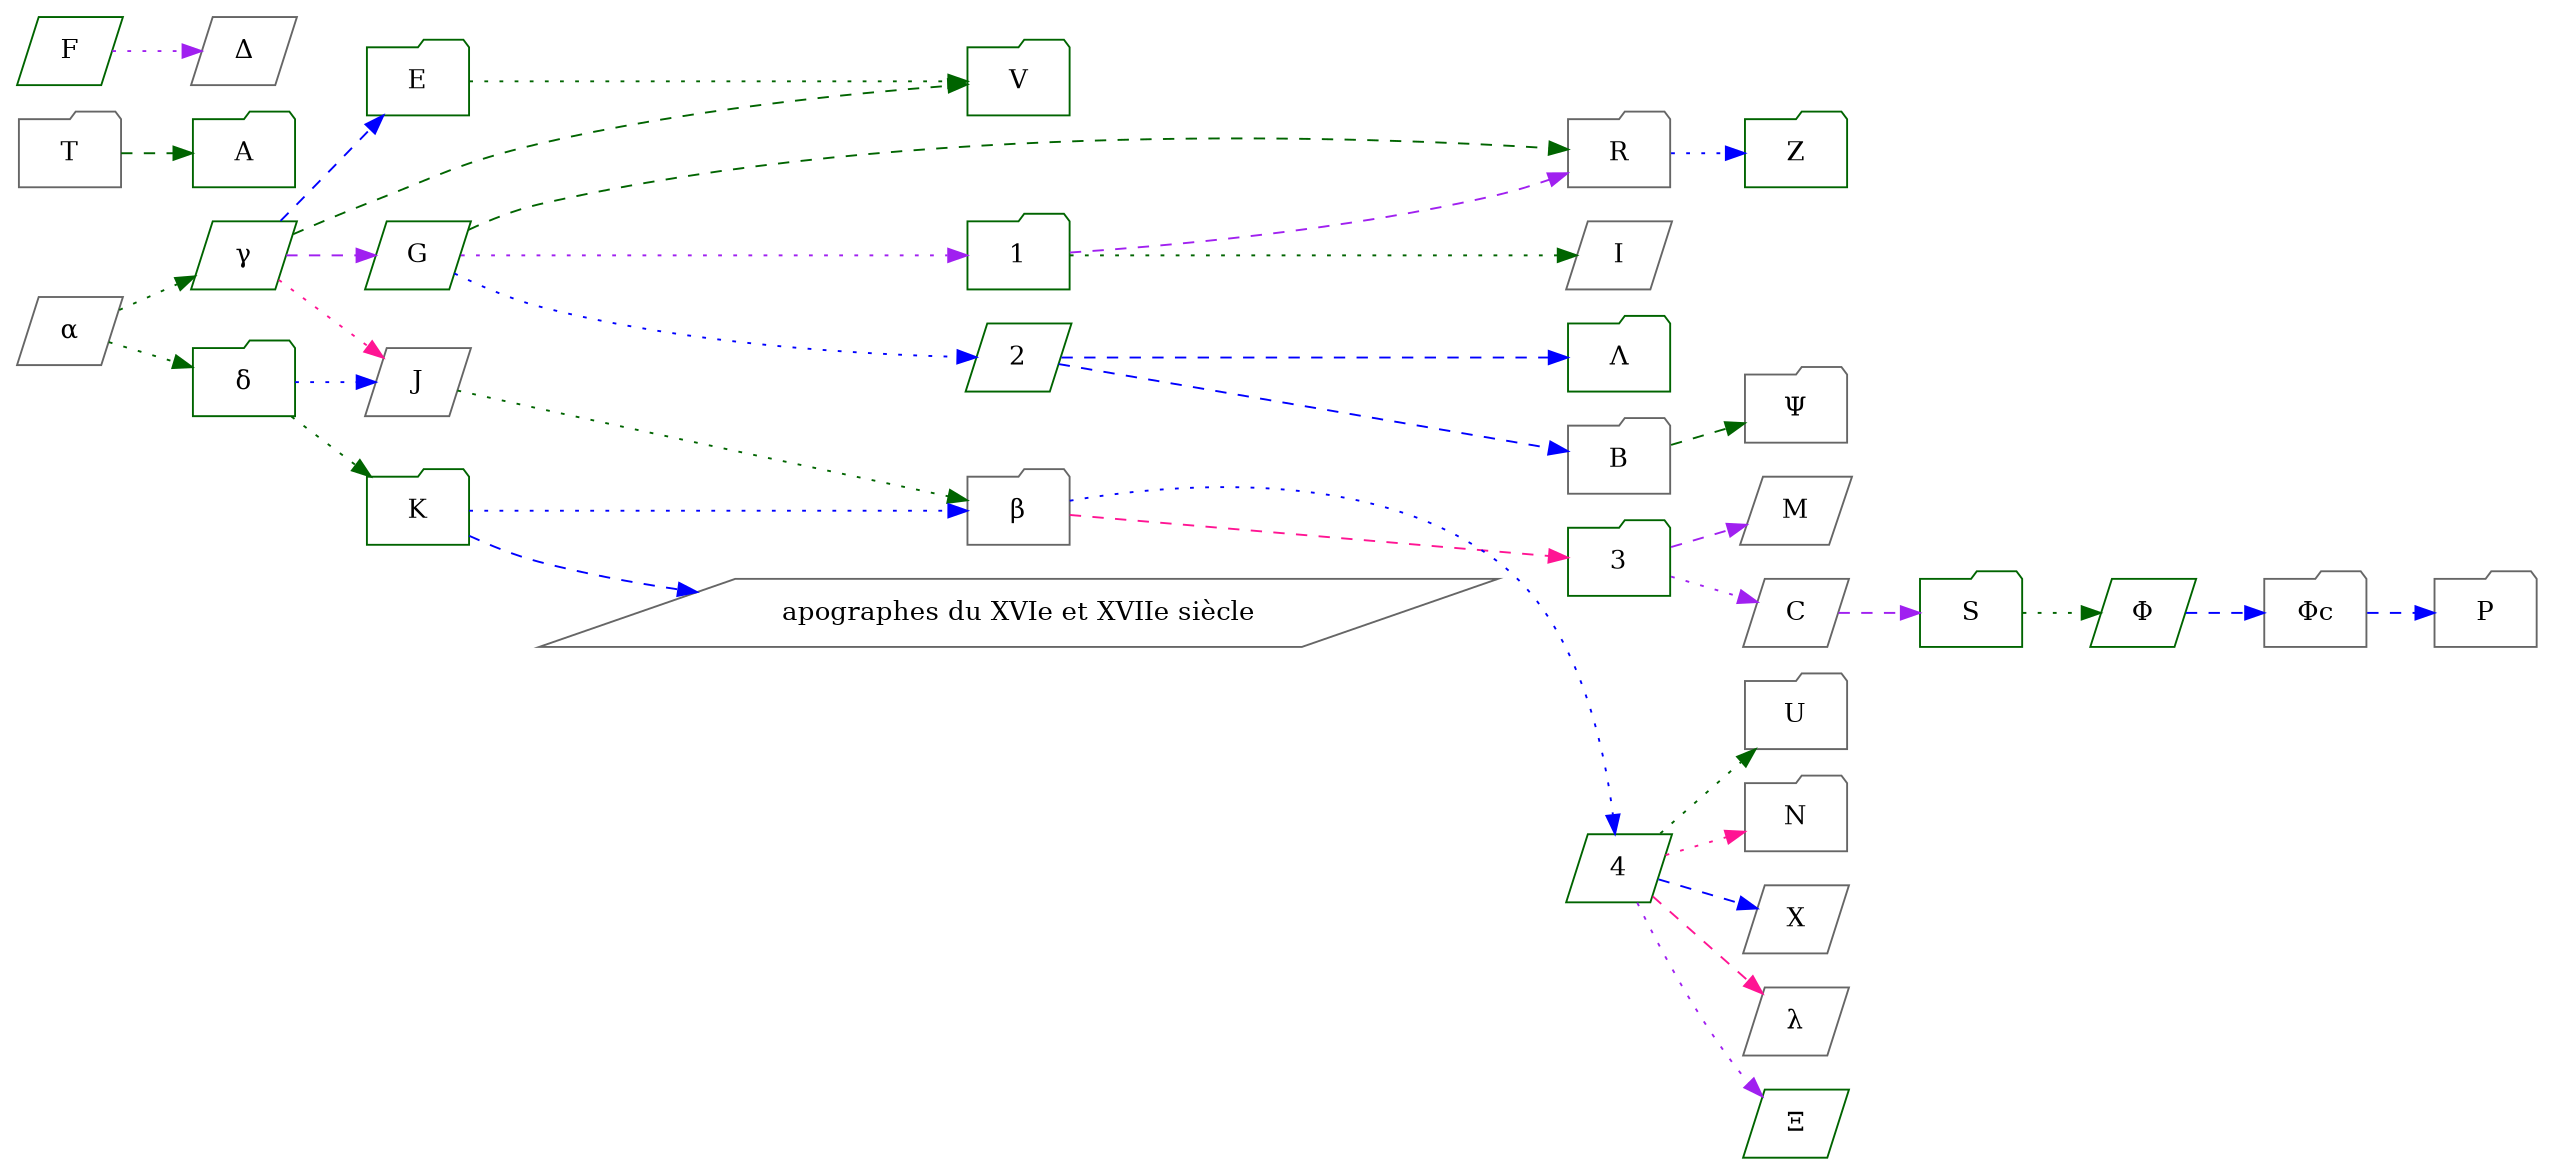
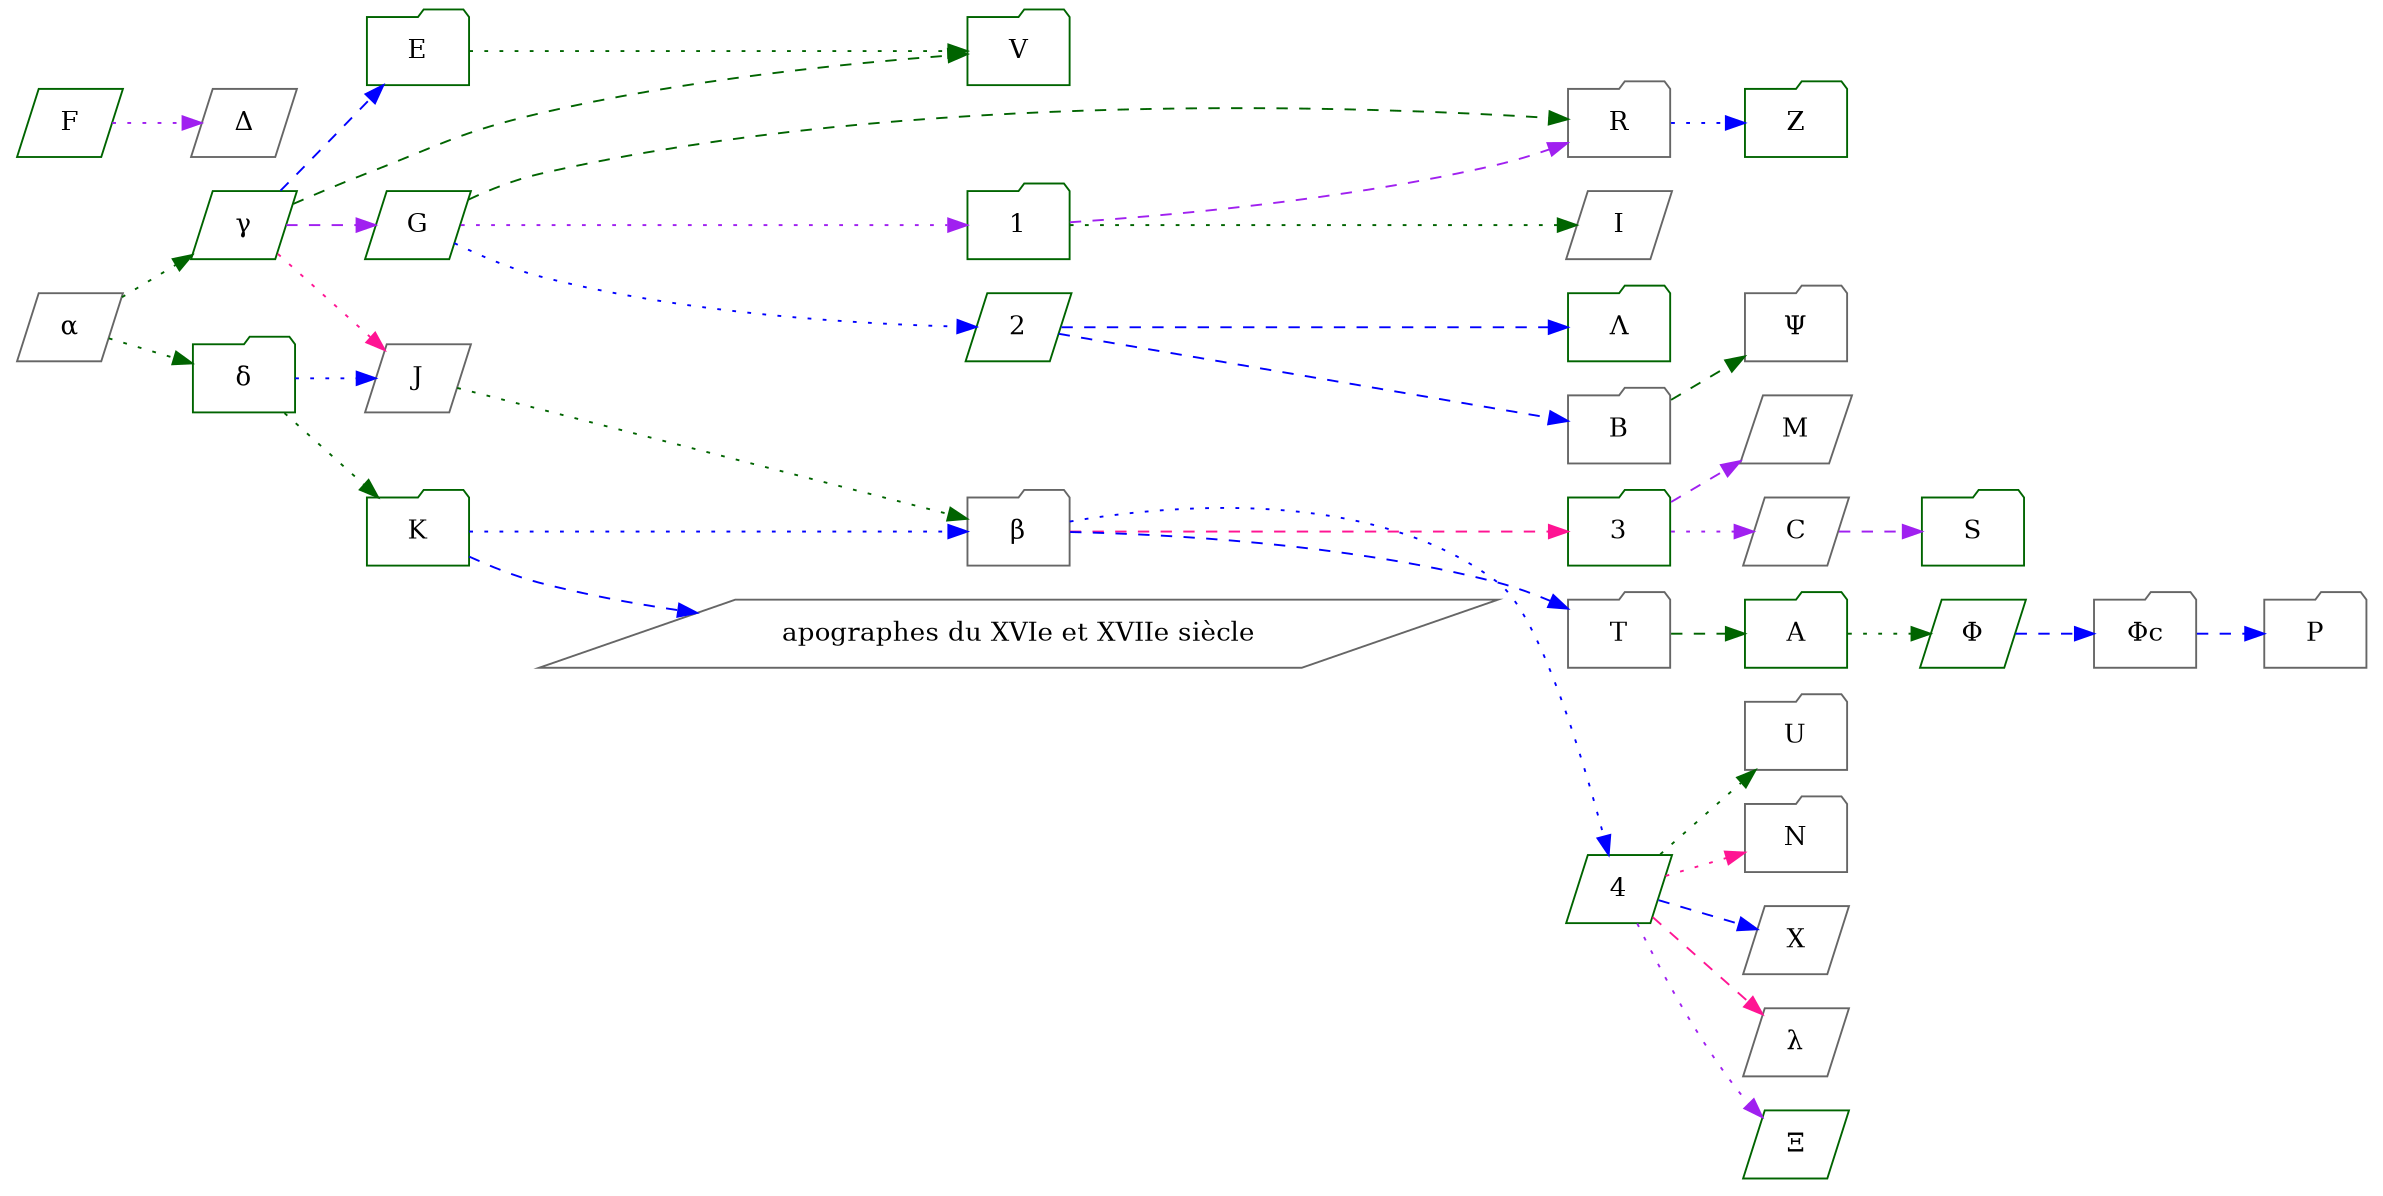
edge "β" -> "T": added
edge "S" -> "Φ": now "A" -> "Φ"
